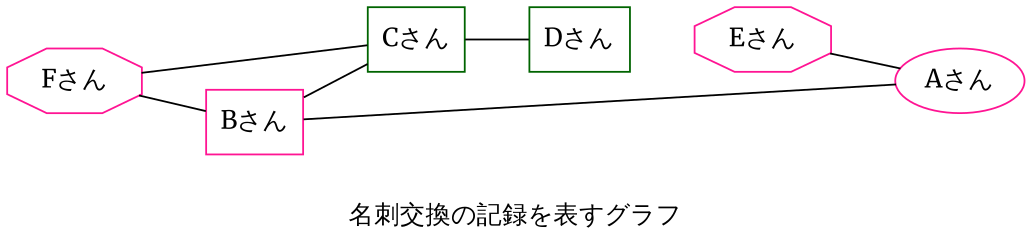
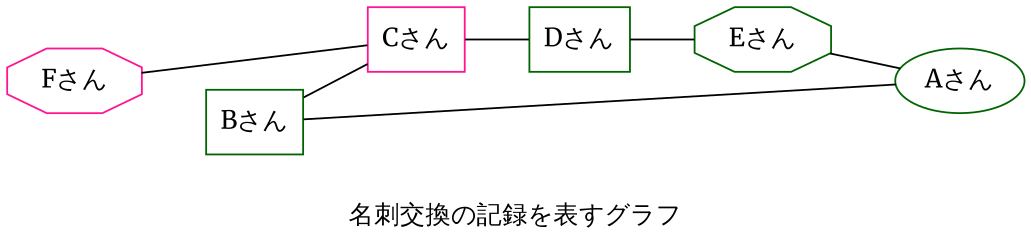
node "Cさん": color darkgreen -> deeppink
edge "Dさん" -- "Eさん": added
node "Eさん": color deeppink -> darkgreen
node "Aさん": color deeppink -> darkgreen
edge "Fさん" -- "Bさん": removed
node "Bさん": color deeppink -> darkgreen
